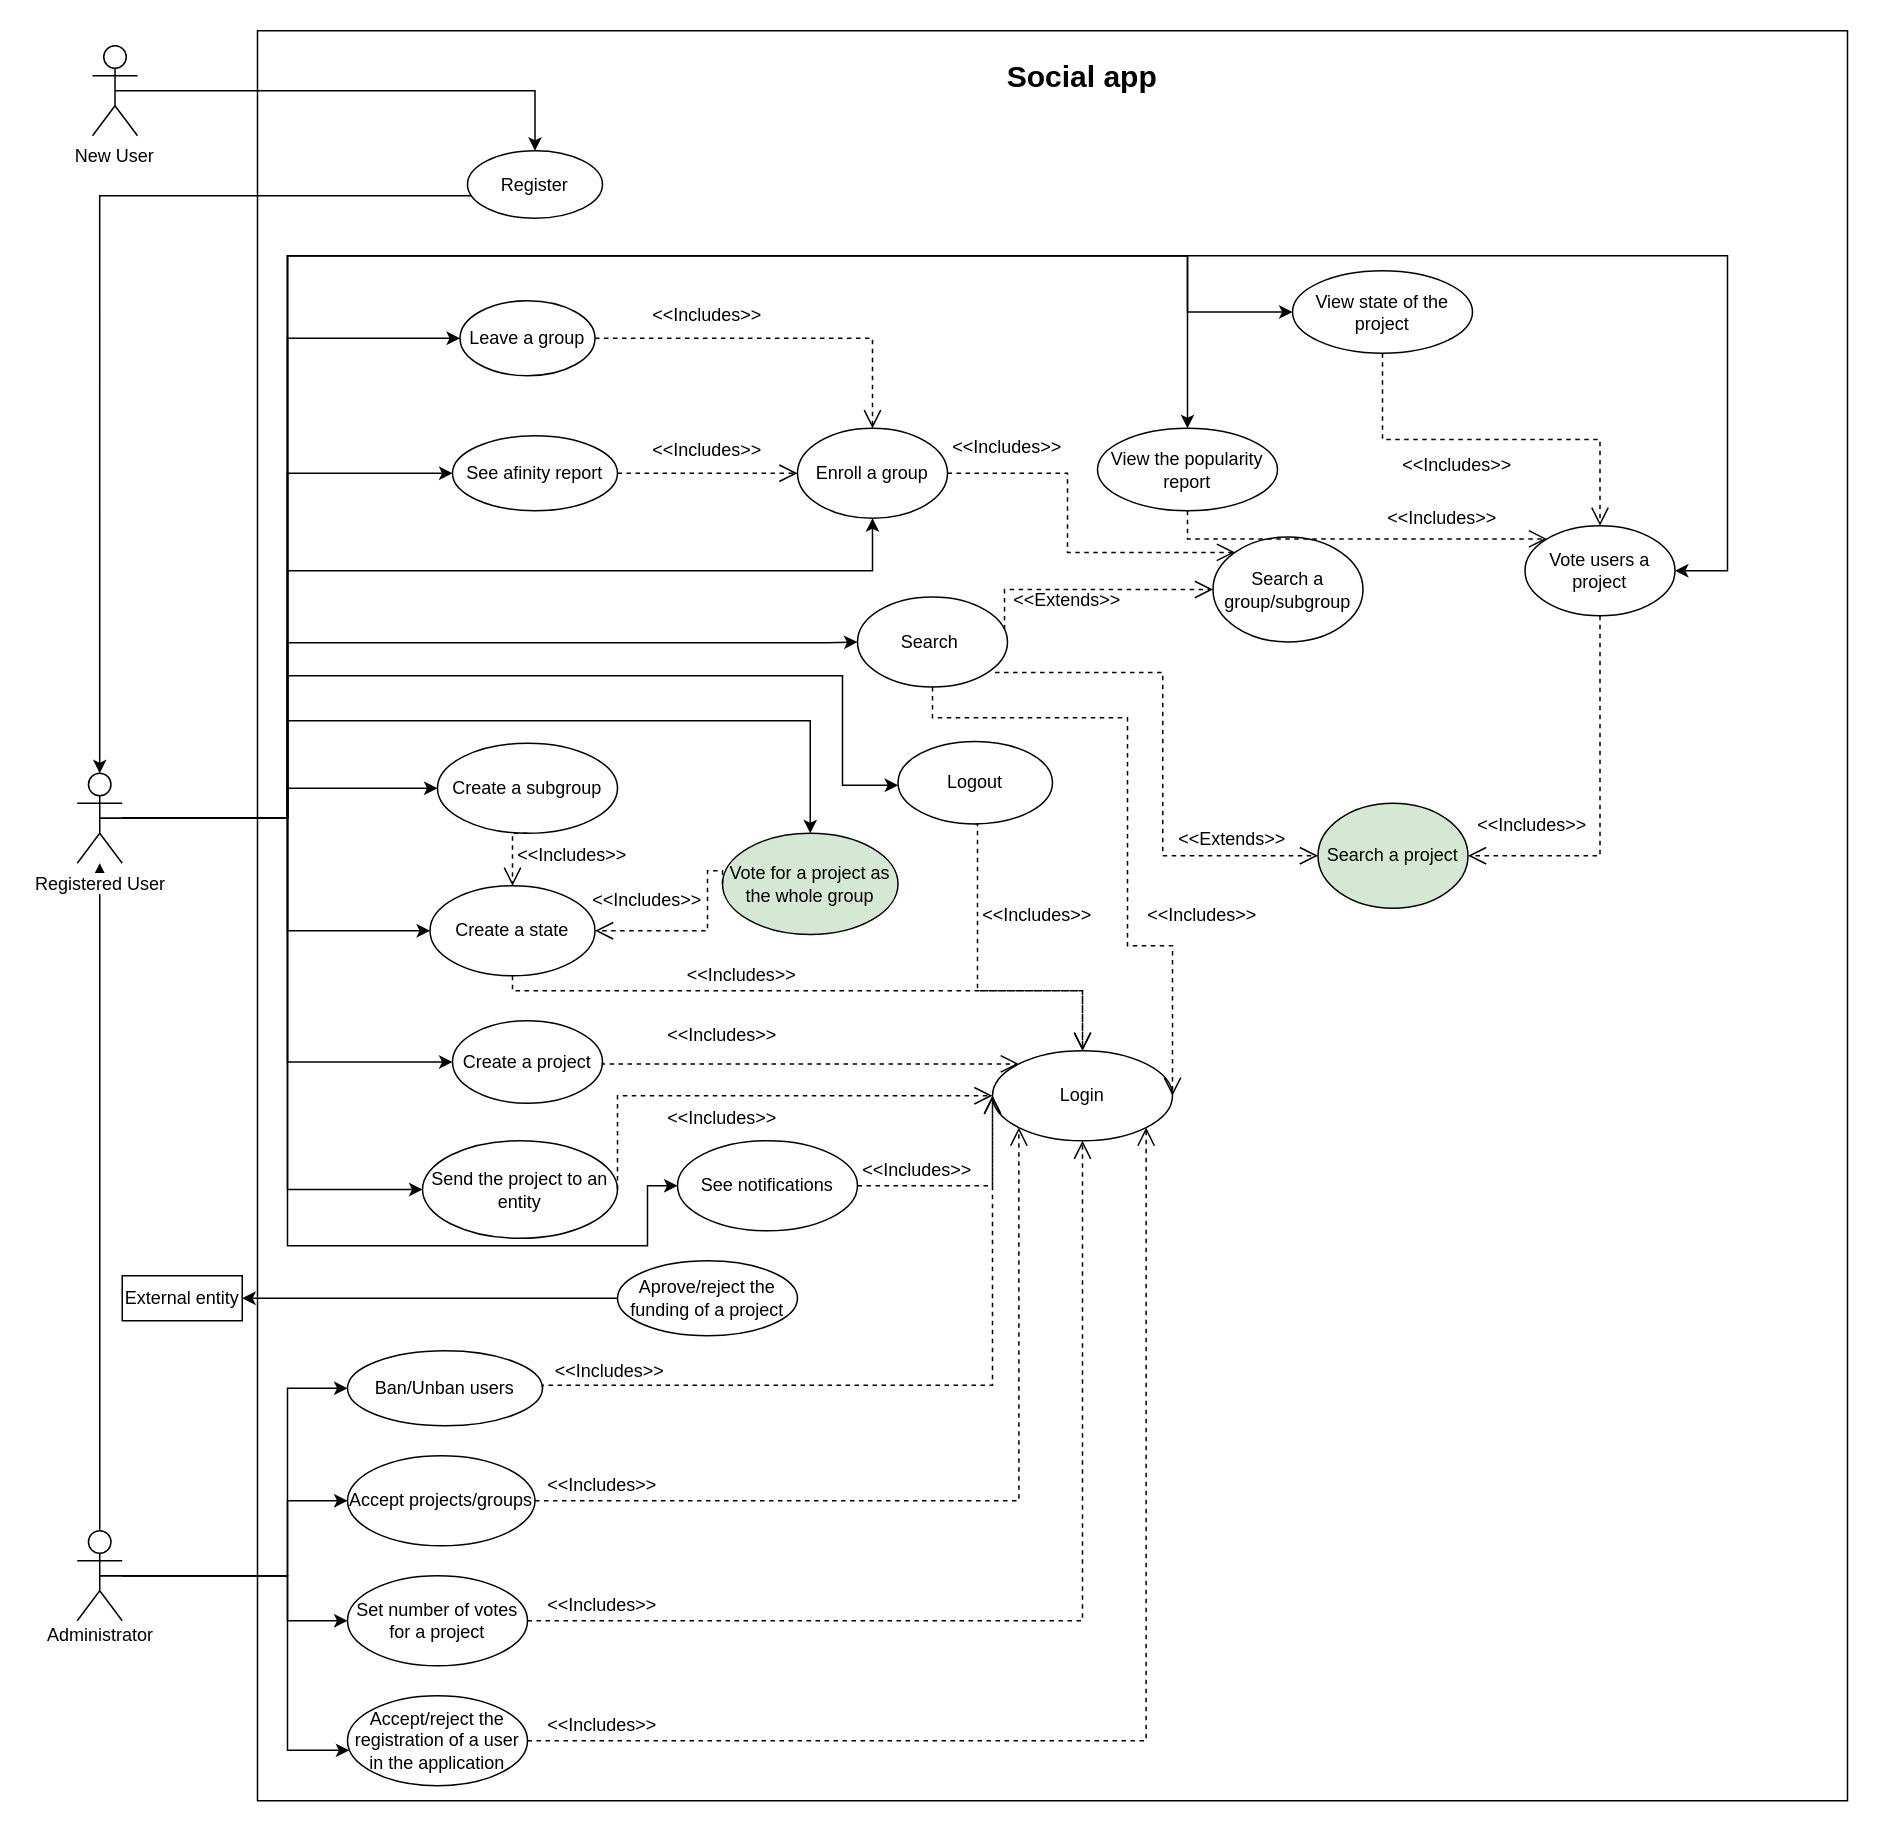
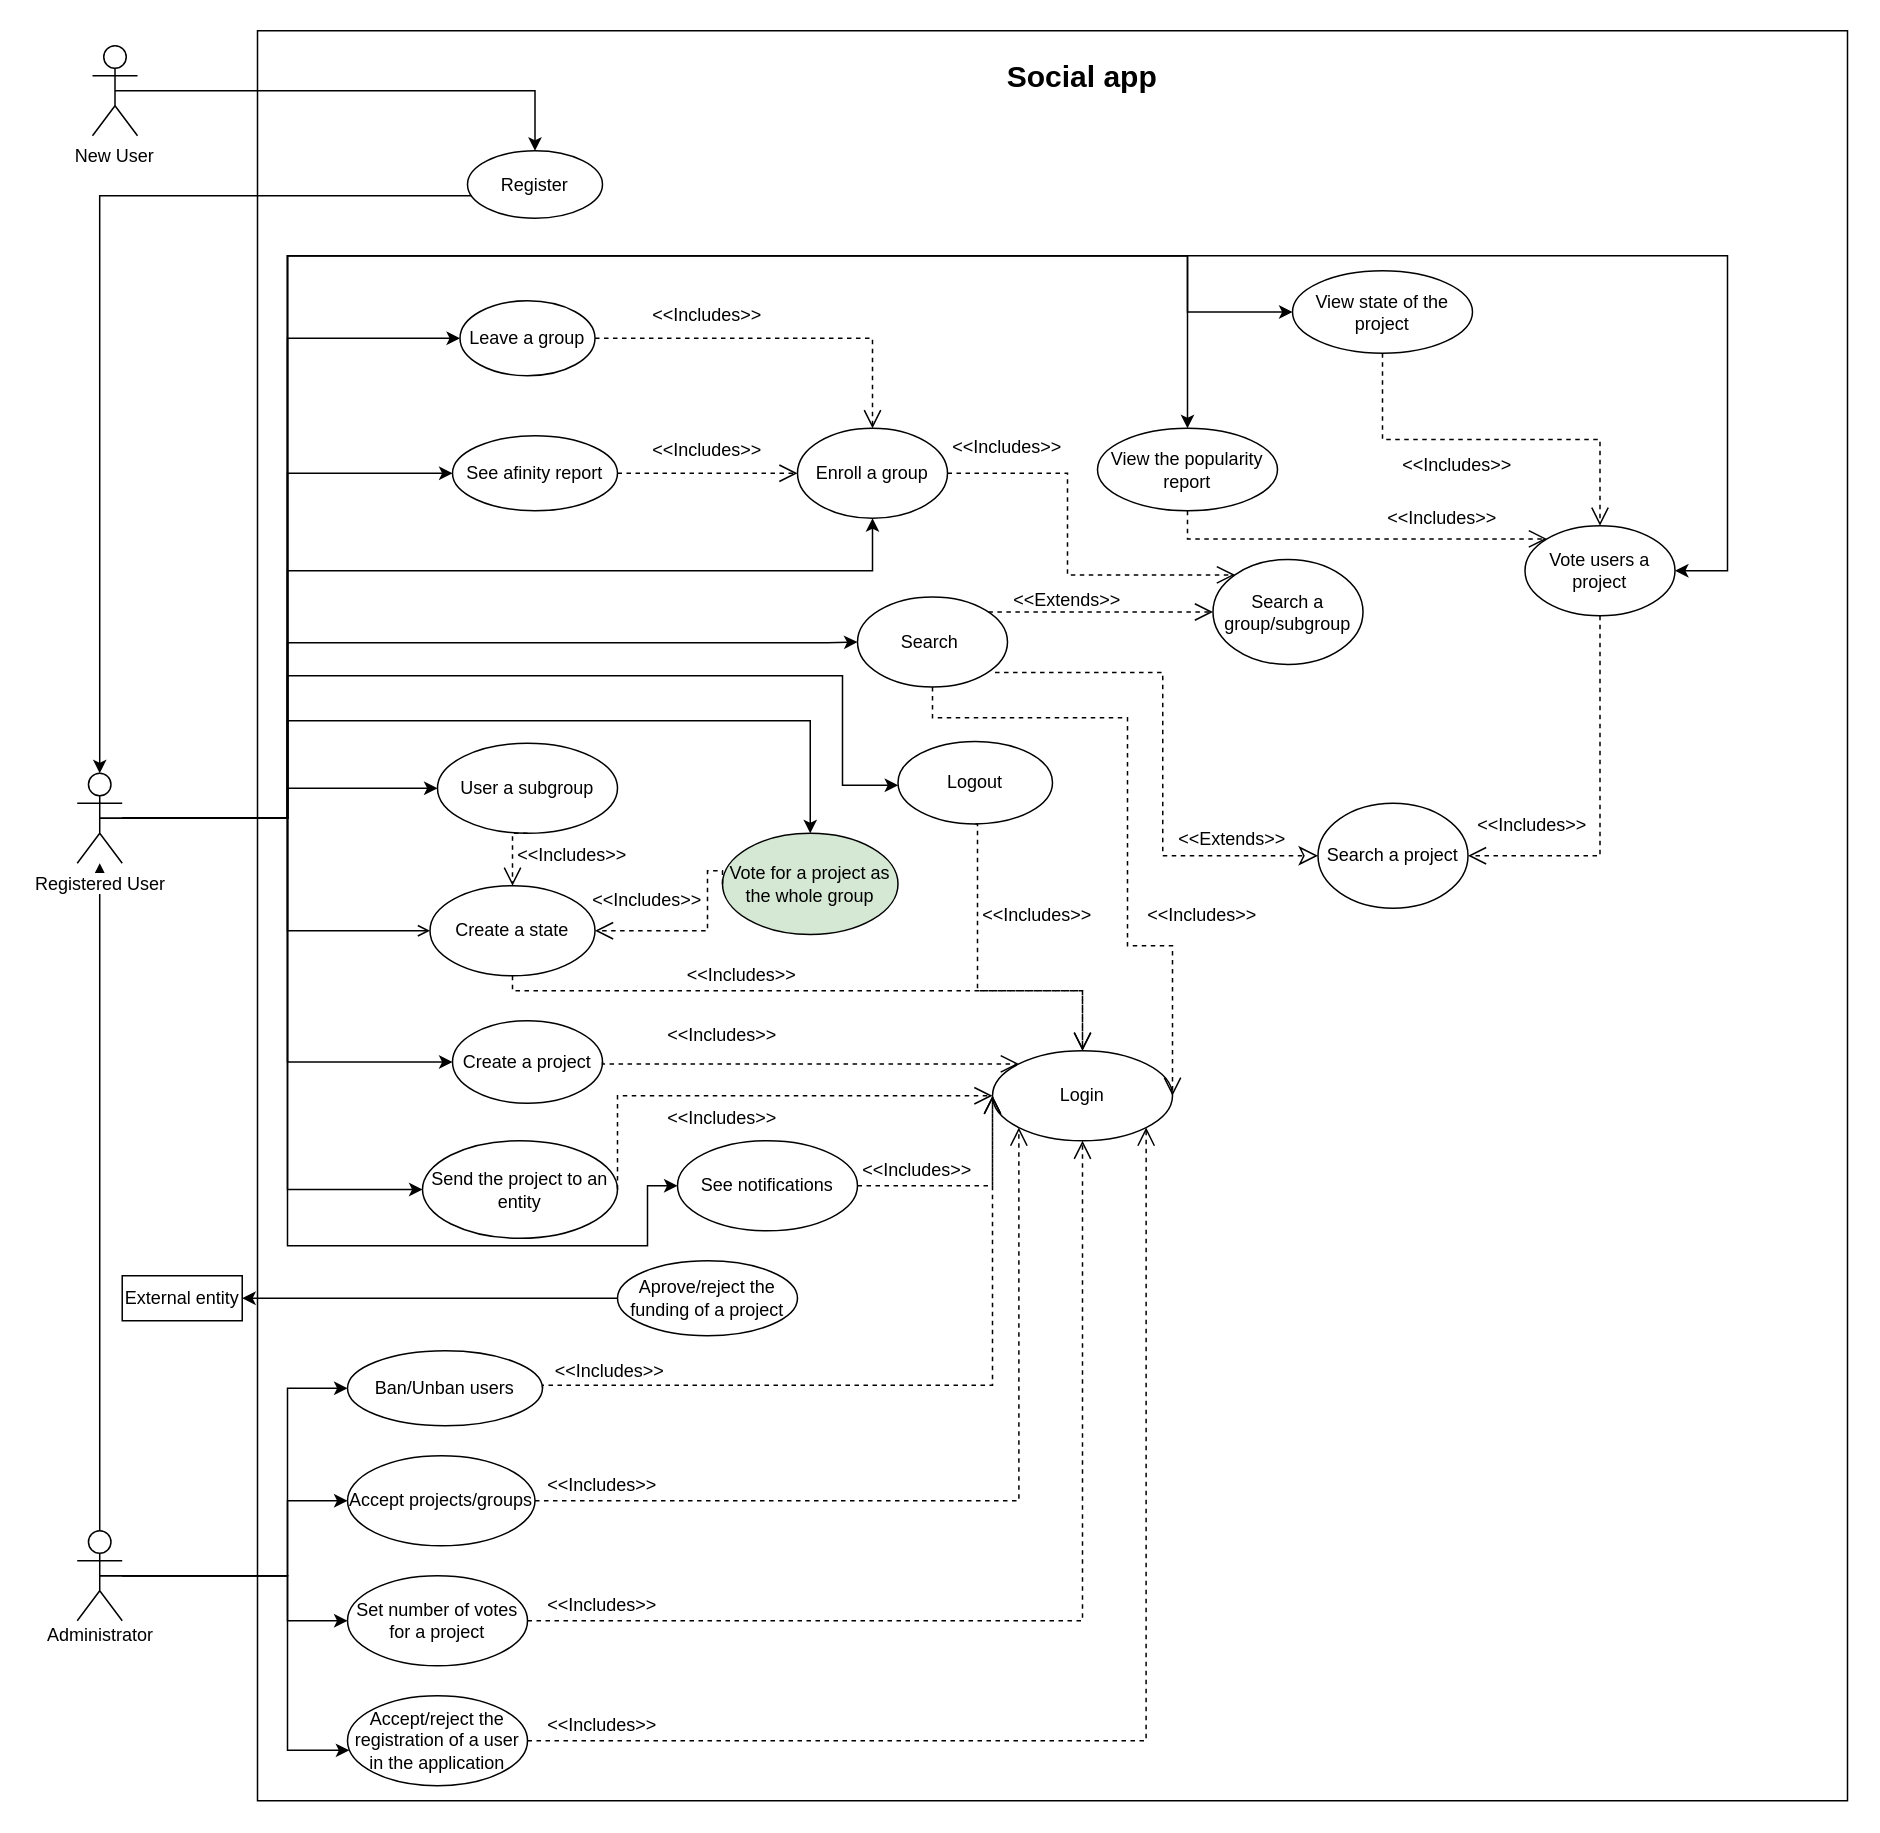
node "Search a group/subgroup": moved (1288, 590) -> (1288, 612)
node "Create a subgroup": label "Create a subgroup" -> "User a subgroup"
edge "Search" -> "Search a project": arrowhead open -> classic
node "Search a project": fillcolor #d5e8d4 -> #ffffff
edge "Registered User" -> "Create a state": arrowhead classic -> open
